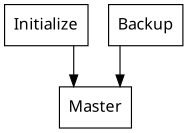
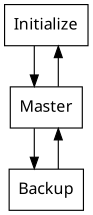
edge "Master" -> "Initialize": added
edge "Master" -> "Backup": added
